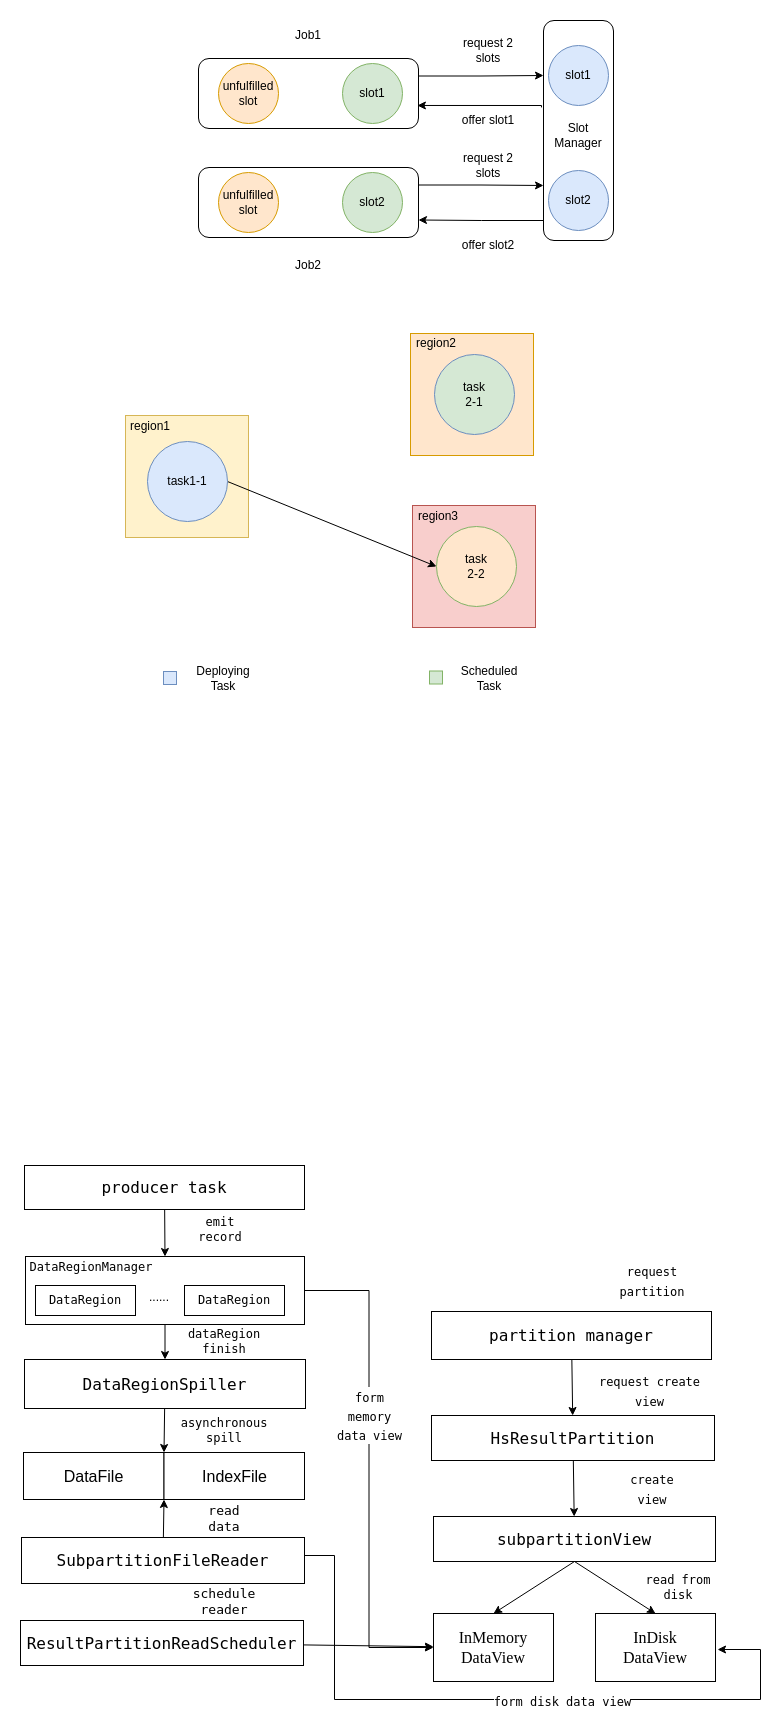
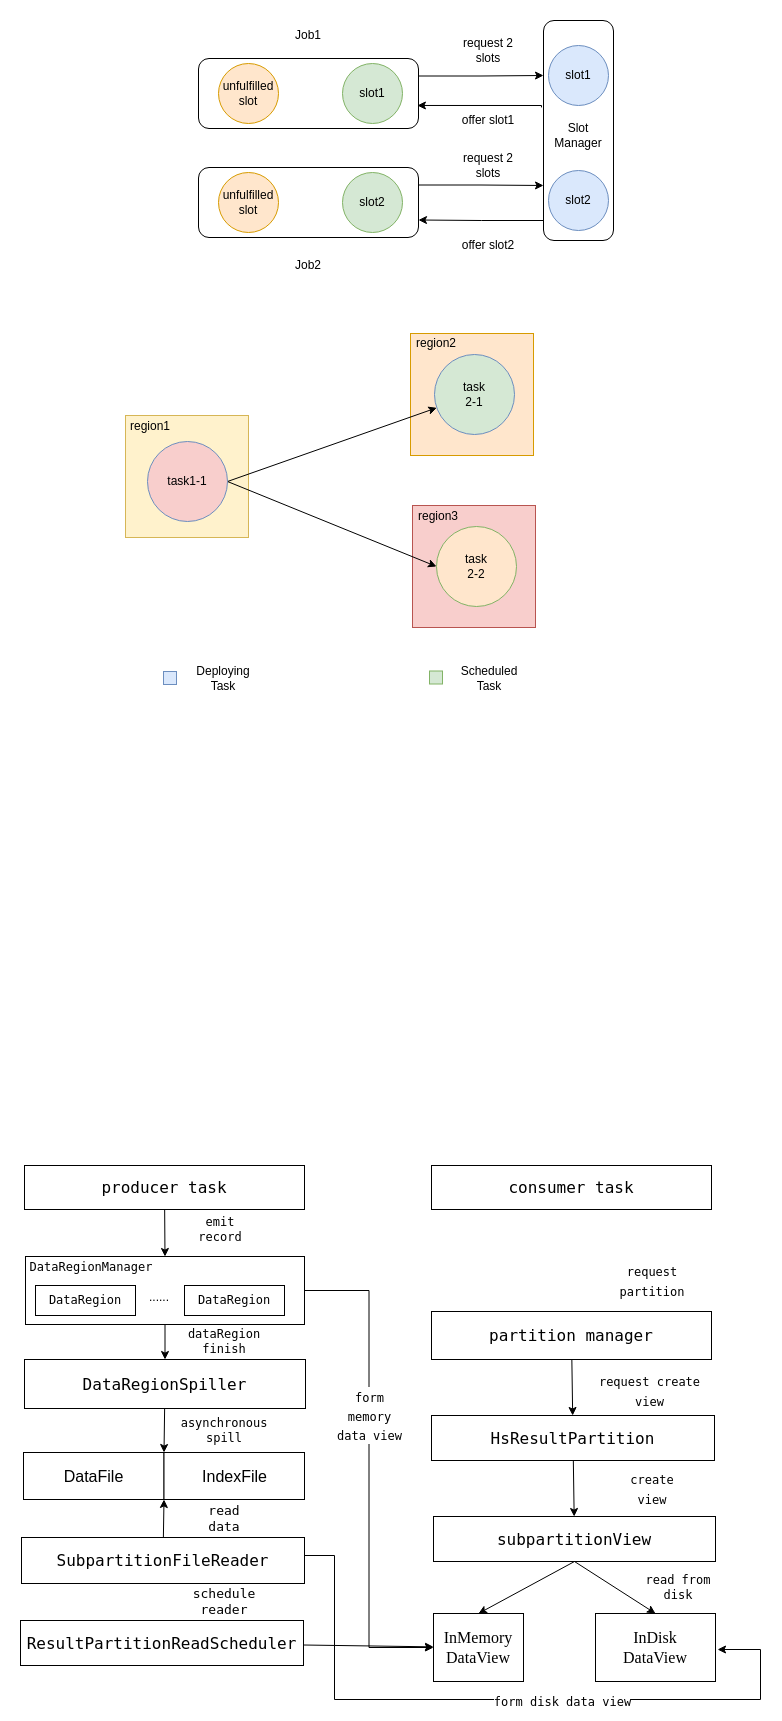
edge "task1-1" -> "task 2-1": added
node "task1-1": fillcolor #dae8fc -> #f8cecc
node "consumer task": added
node "InMemory DataView": size 120x68 -> 90x68
